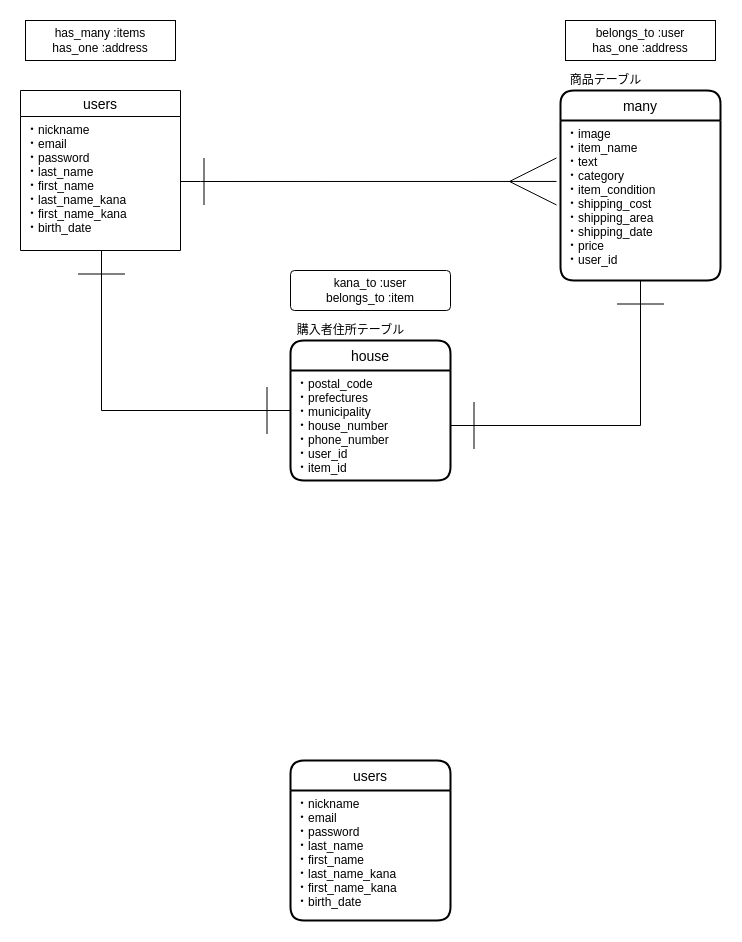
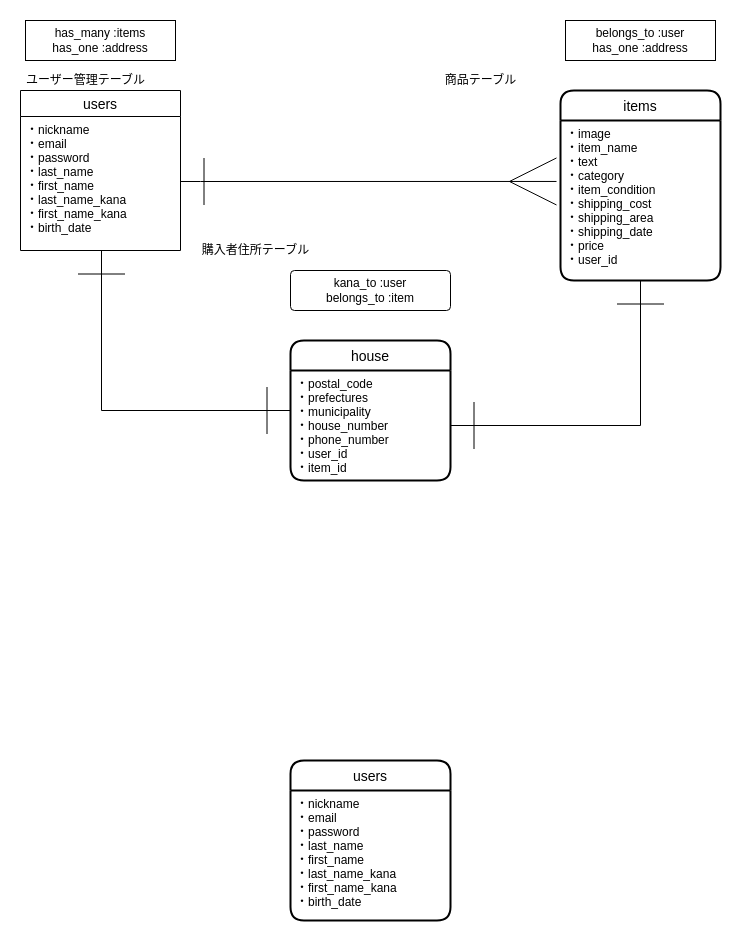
node "ユーザー管理テーブル": added
node "商品テーブル": moved (606, 81) -> (481, 81)
node "many": label "many" -> "items"
node "購入者住所テーブル": moved (351, 331) -> (256, 251)
